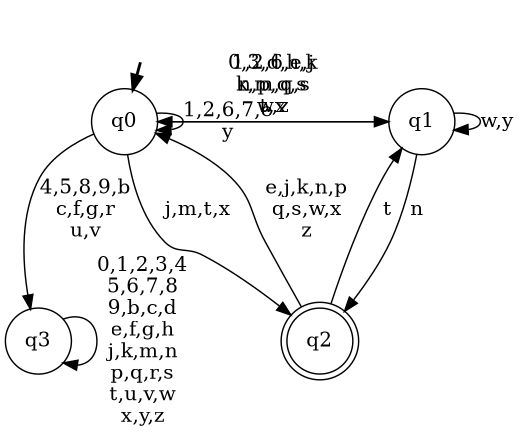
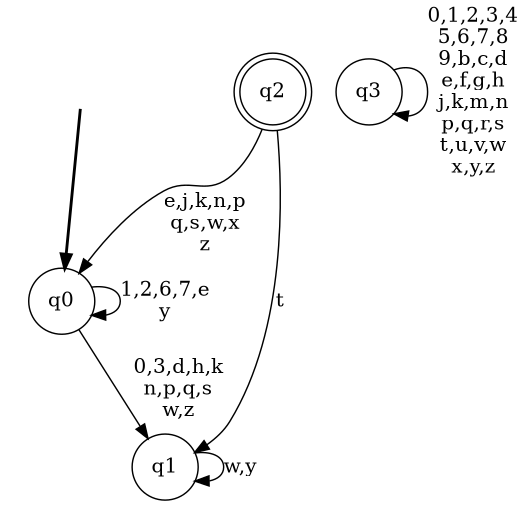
edge "q1" -> "q0": removed, label "1,2,6,e,j k,m,q,s t,x"
edge "q0" -> "q3": removed, label "4,5,8,9,b c,f,g,r u,v"
edge "q1" -> "q2": removed, label "n"
edge "q0" -> "q2": removed, label "j,m,t,x"
